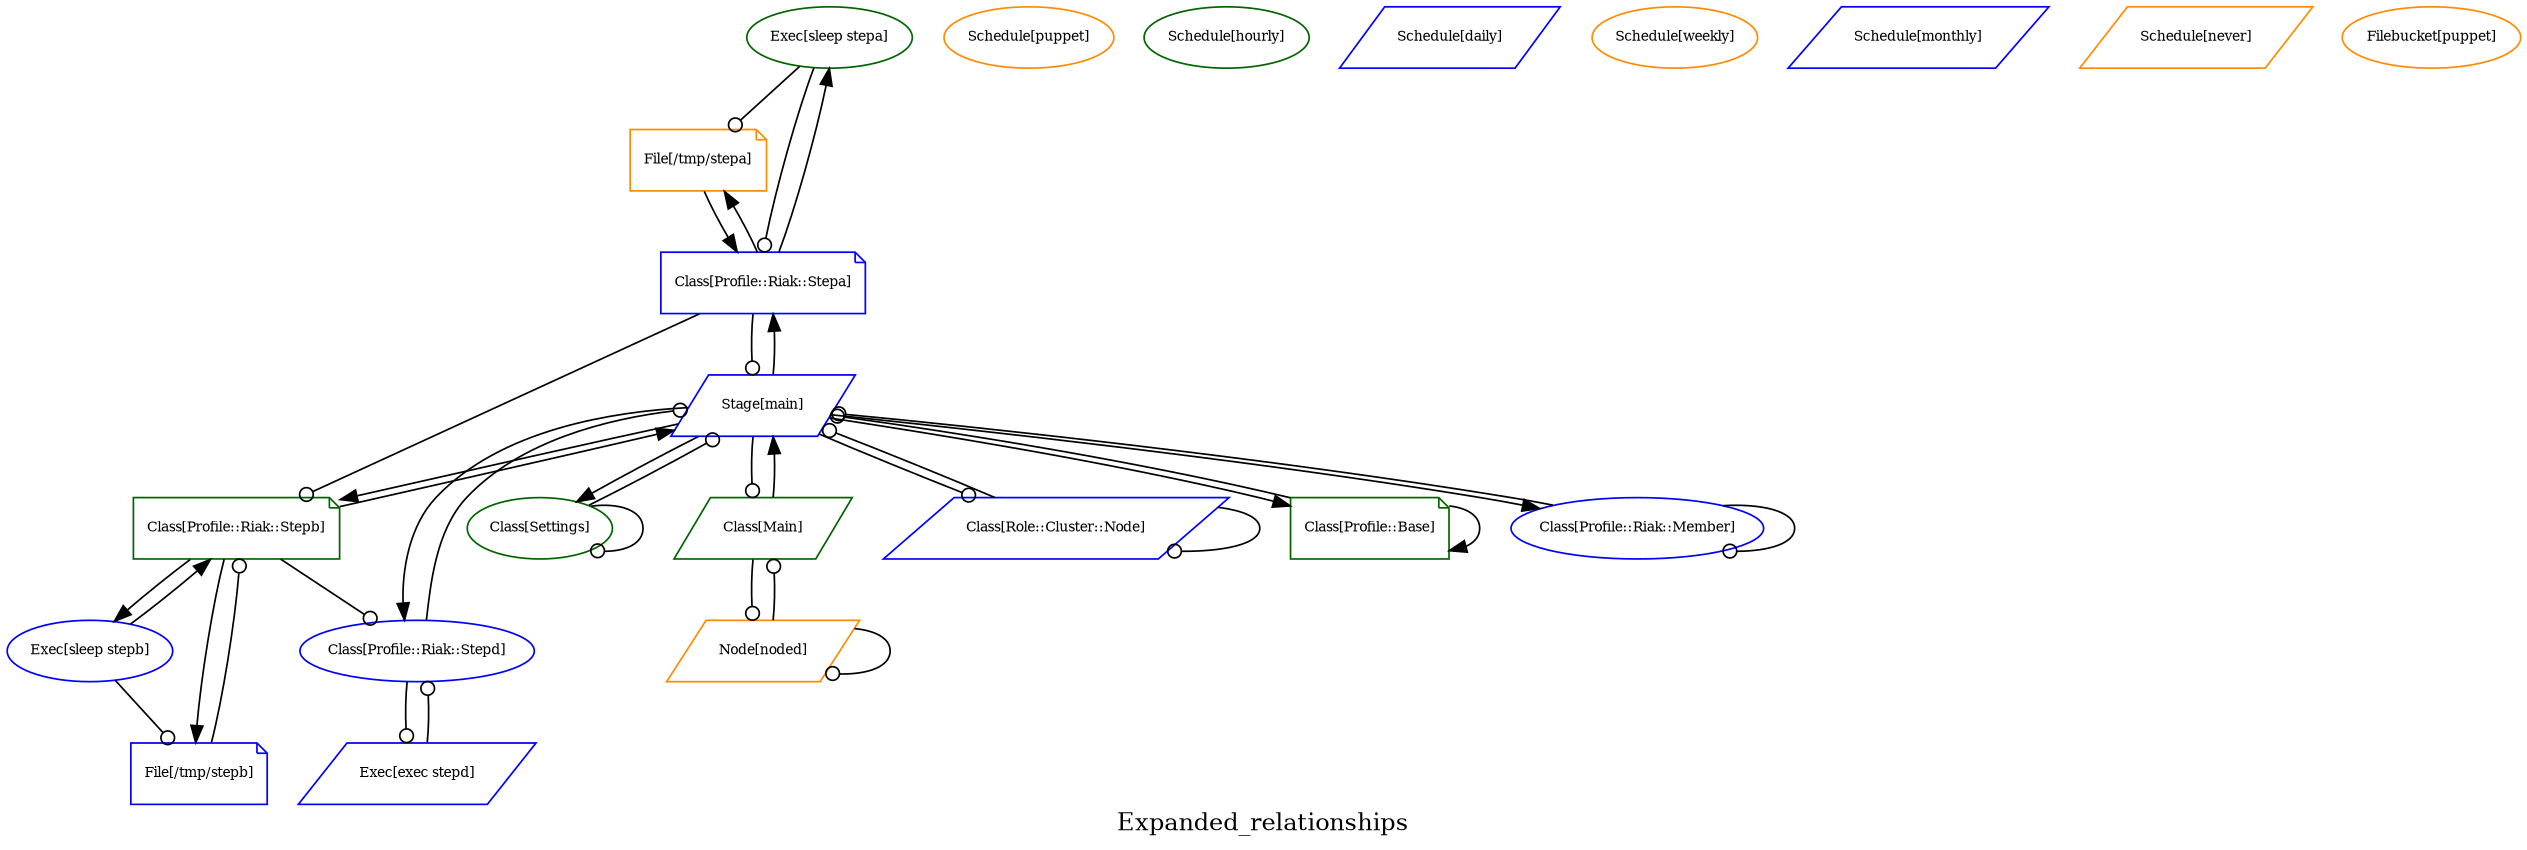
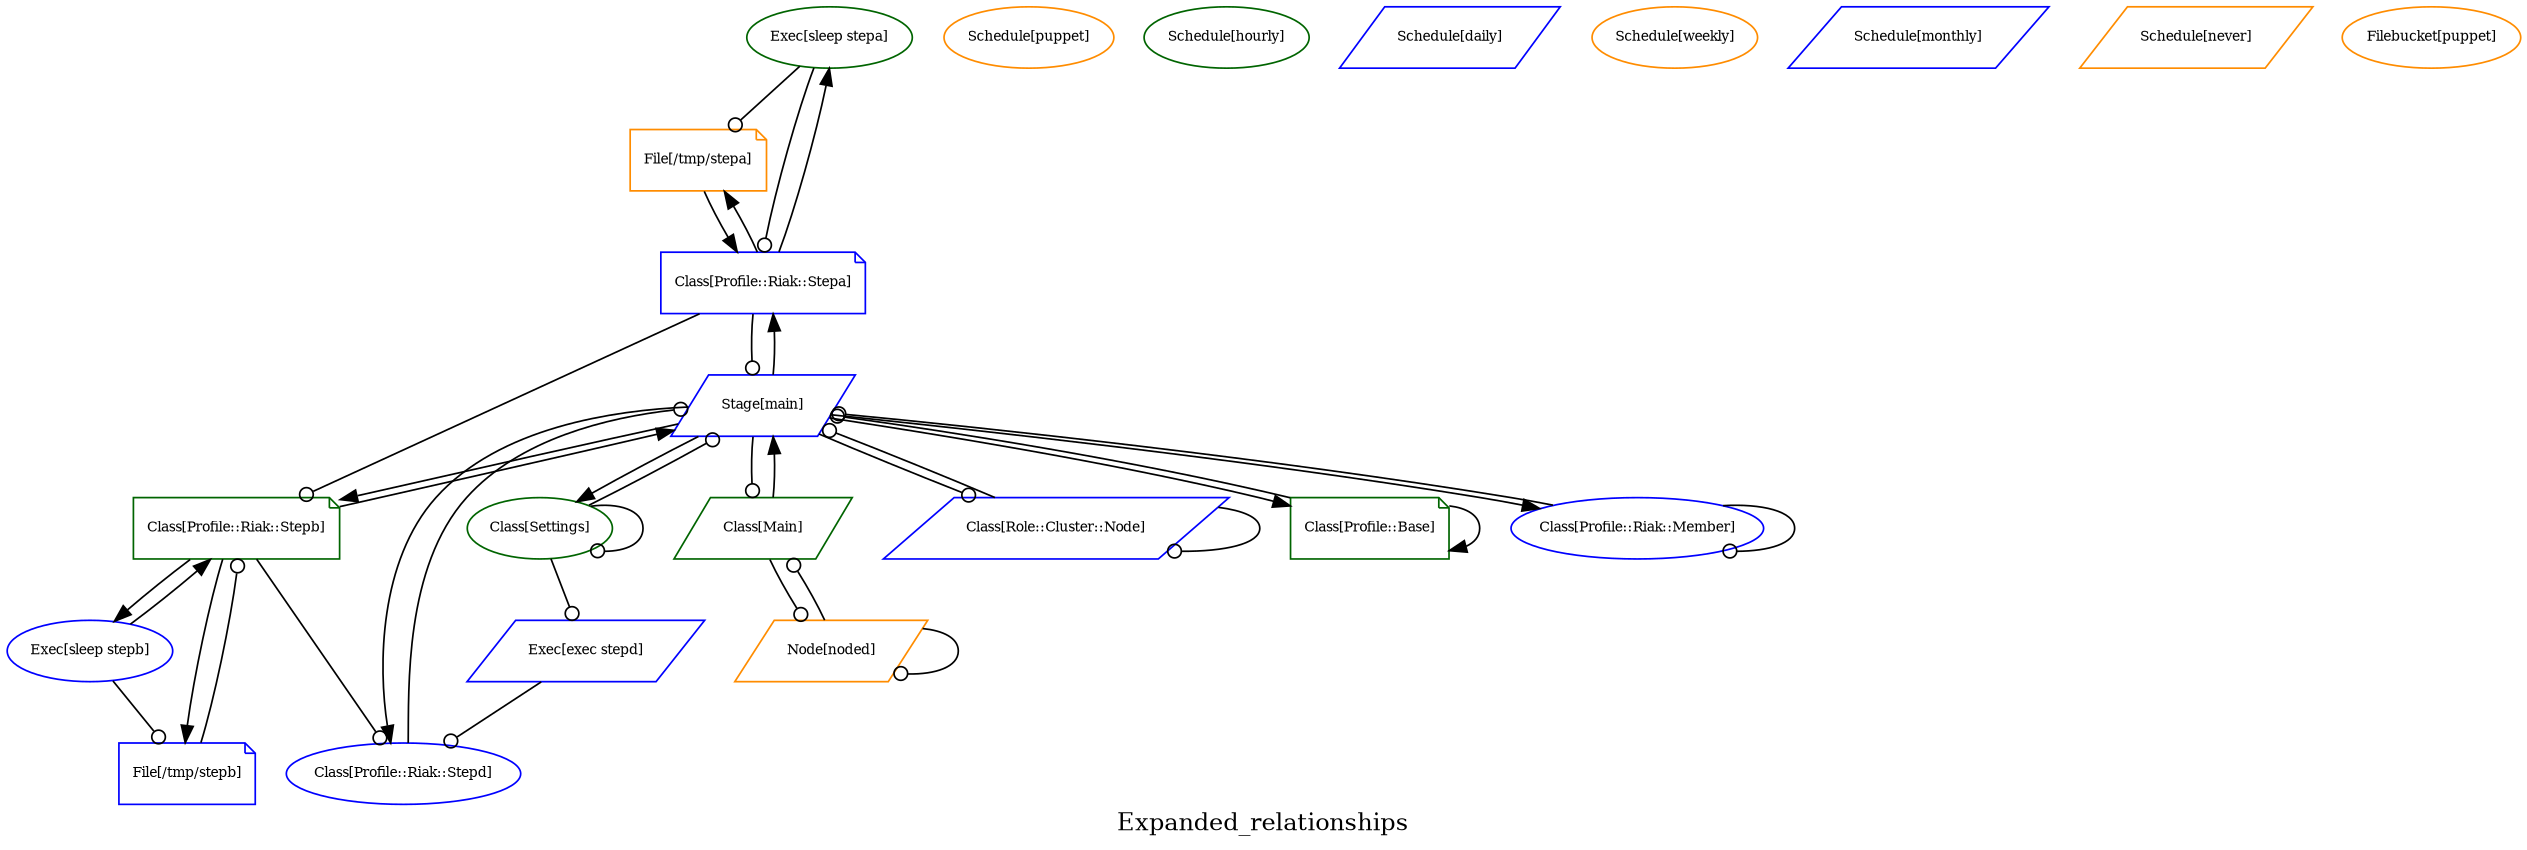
edge "Class[Profile::Riak::Stepd]" -> "Exec[exec stepd]": now "Class[Settings]" -> "Exec[exec stepd]"
